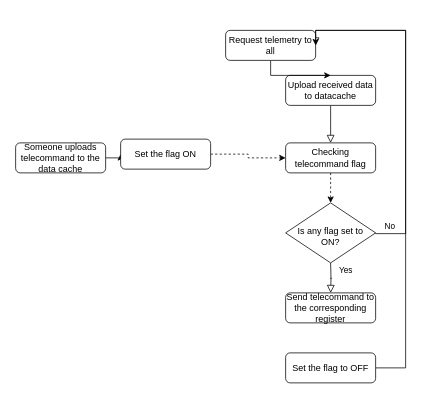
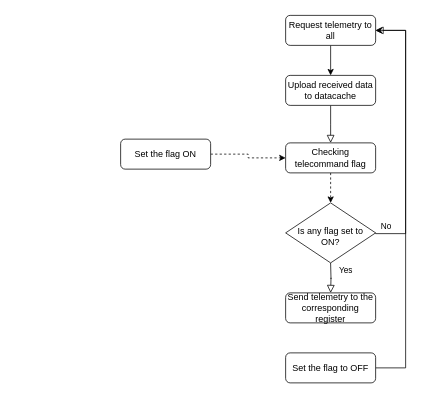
node "Request telemetry to all": moved (270, 45) -> (330, 30)
node "Someone uploads telecommand to the data cache": removed
edge "Someone uploads telecommand to the data cache" -> "Set the flag ON": removed
node "Send telecommand to the corresponding register": label "Send telecommand to the corresponding register" -> "Send telemetry to the corresponding register"
